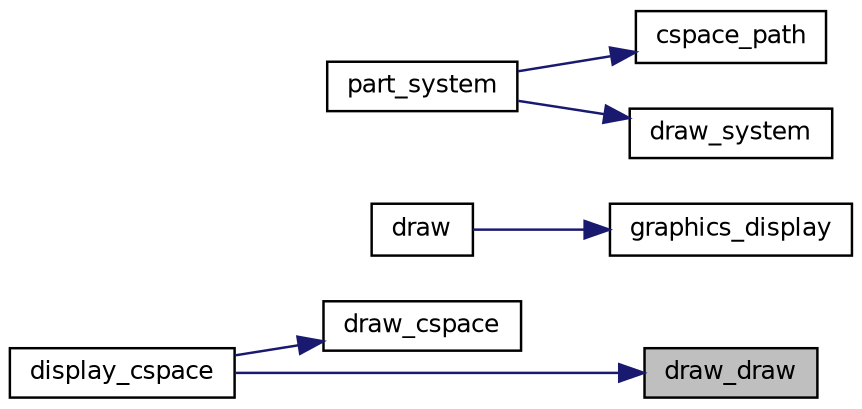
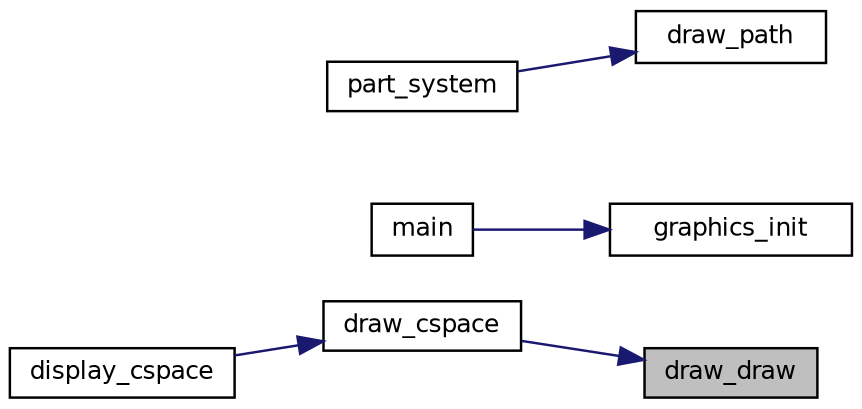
node "cspace_path": label "cspace_path" -> "draw_path"
node "draw_system": removed
node "draw": label "draw" -> "main"
node "graphics_display": label "graphics_display" -> "graphics_init"
edge "display_cspace" -> "draw_draw": now "draw_cspace" -> "draw_draw"
